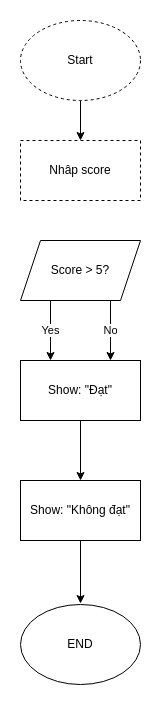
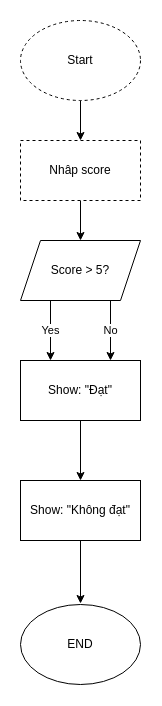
edge "Nhâp score" -> "Score > 5?": added
